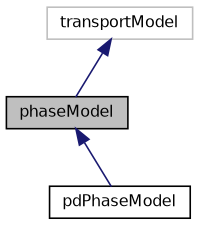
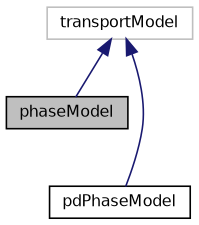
edge "pdPhaseModel" -> "phaseModel": now "pdPhaseModel" -> "transportModel"
